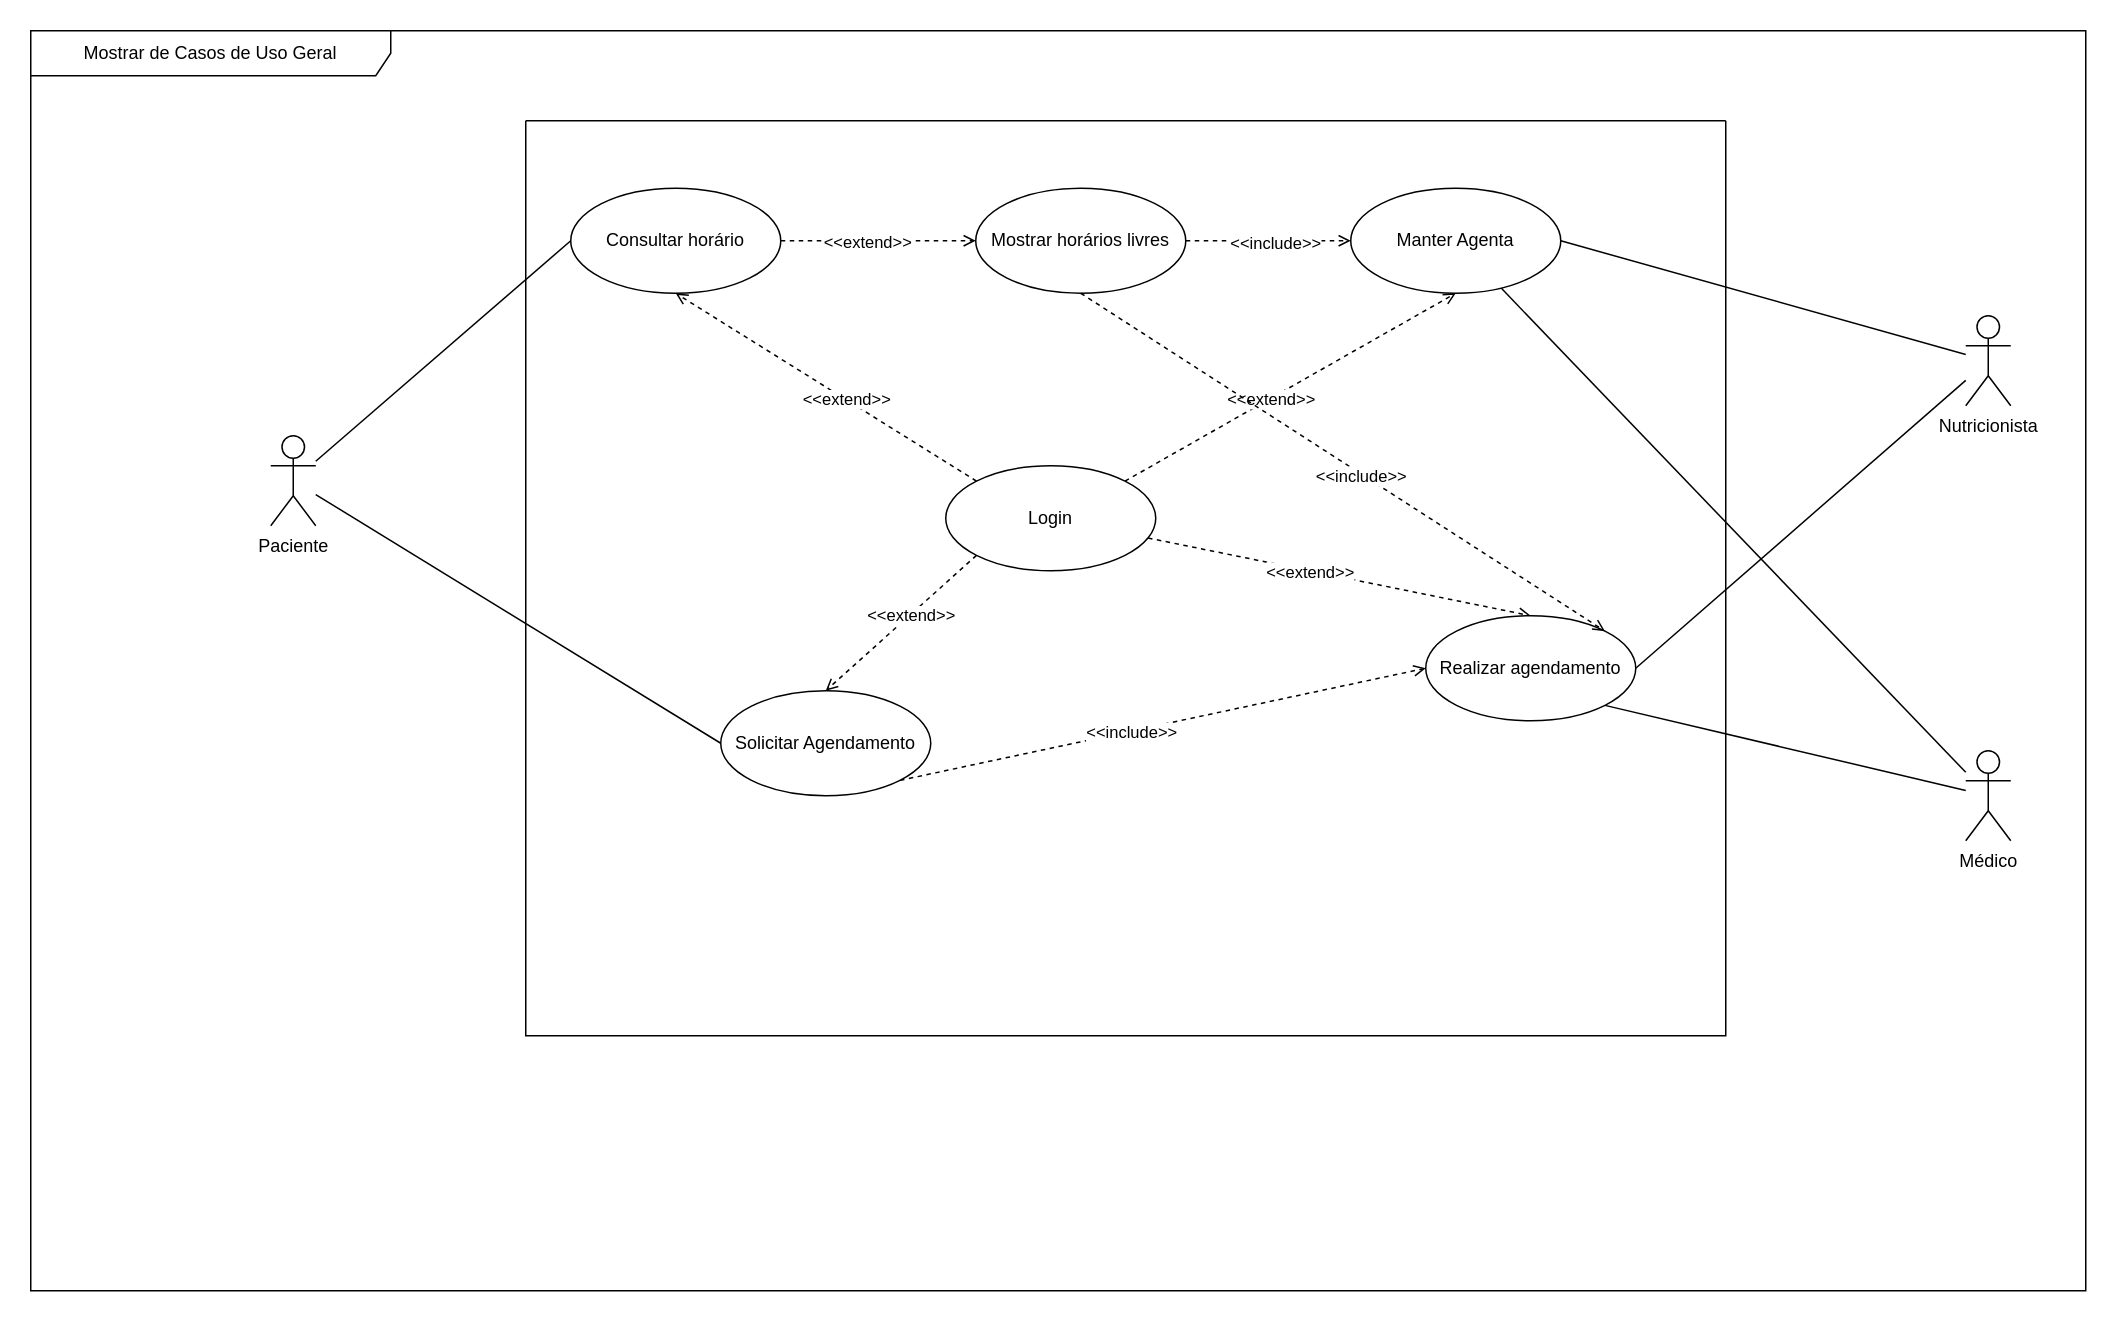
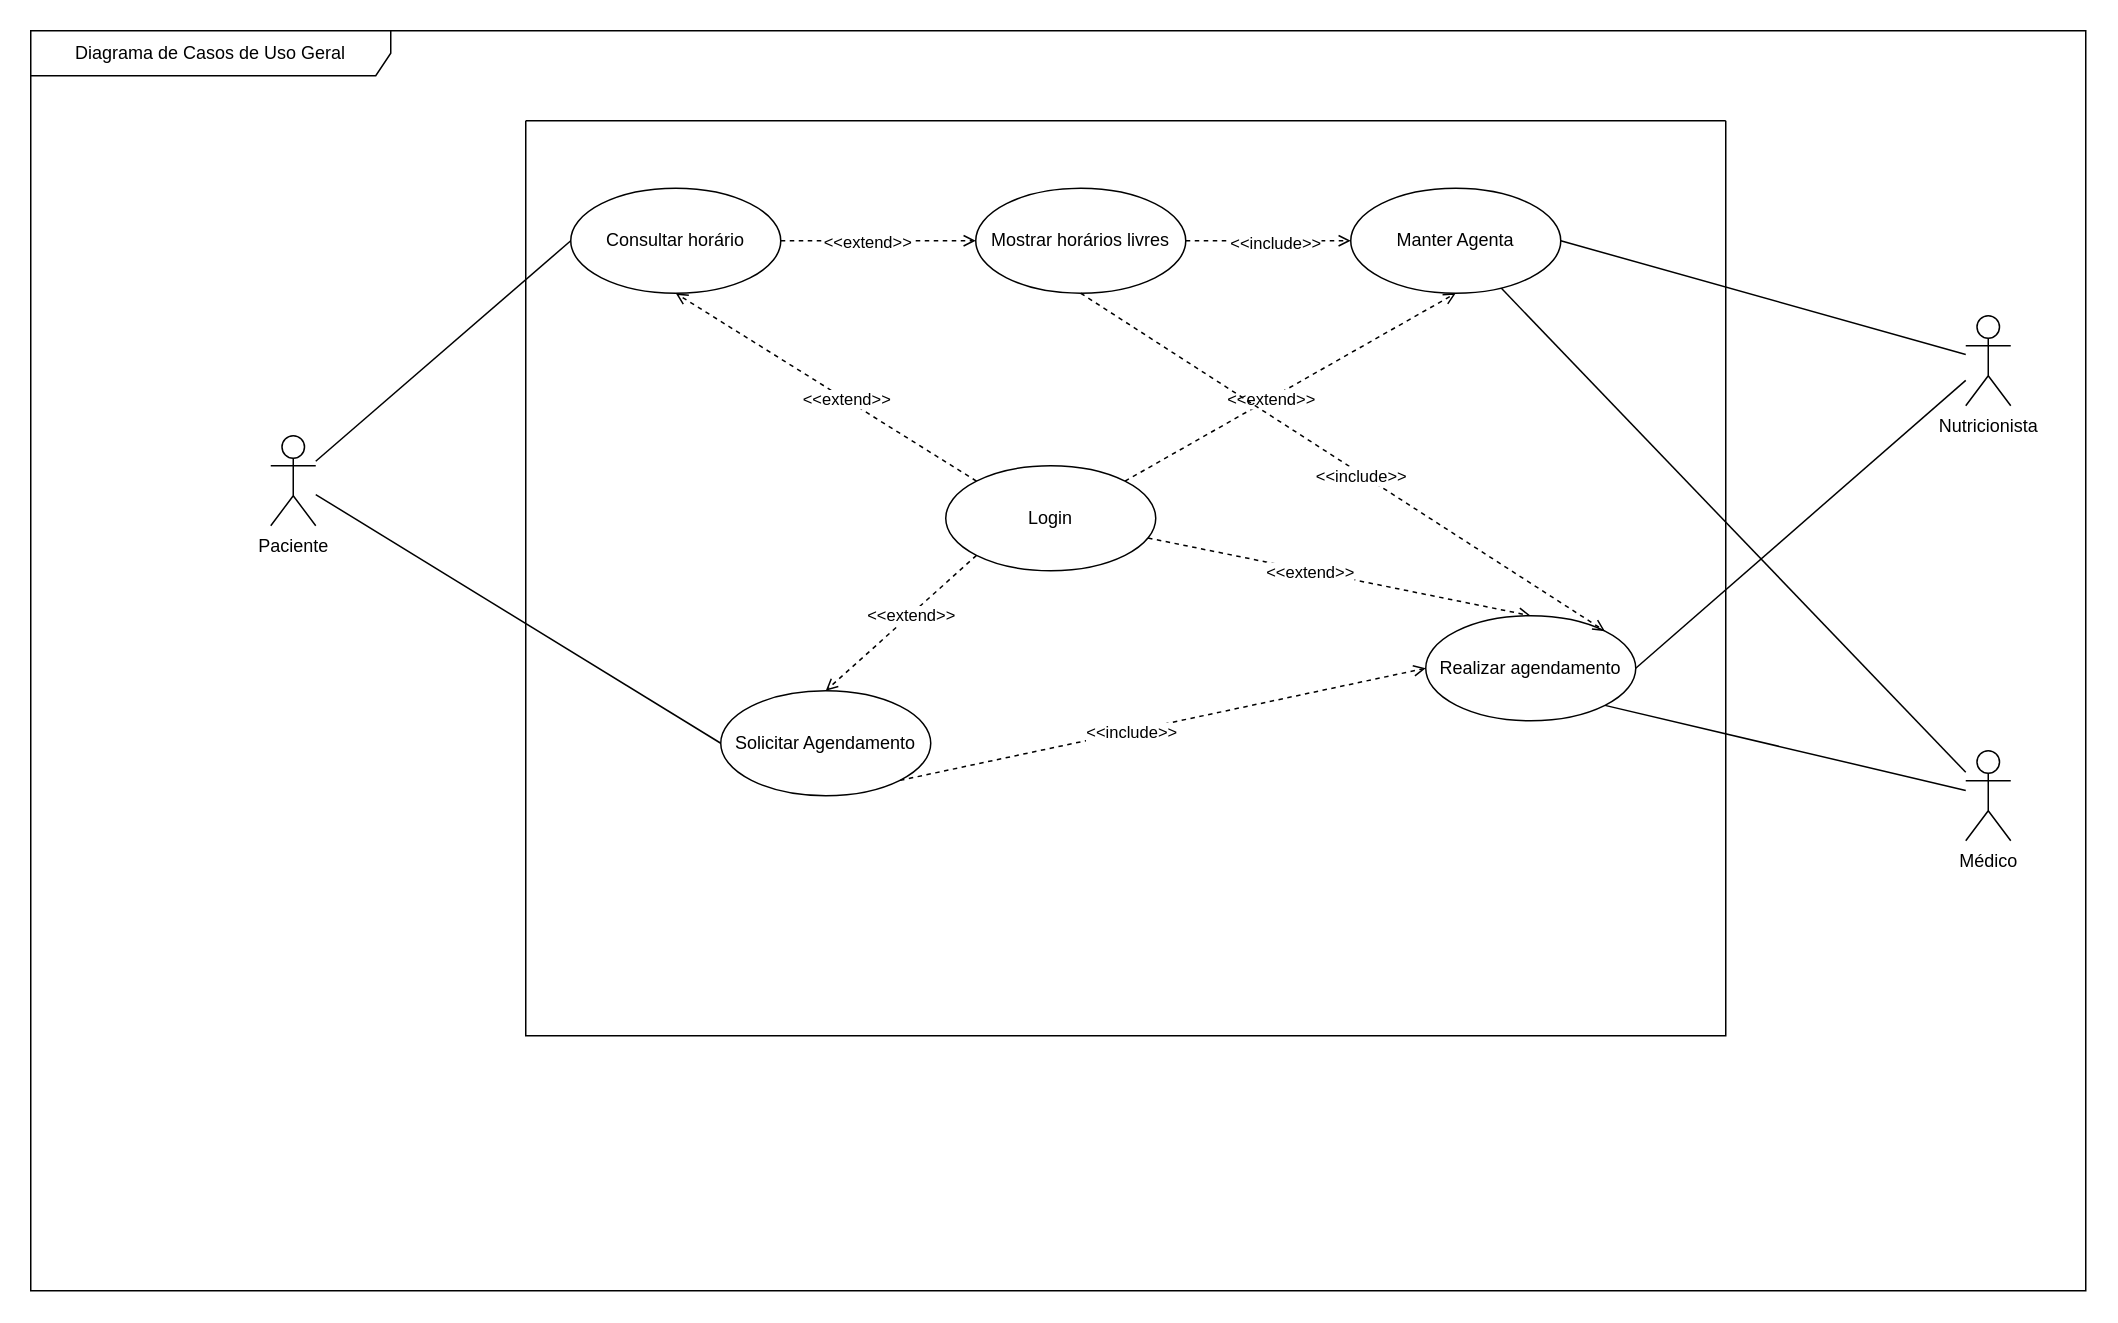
node "Mostrar de Casos de Uso Geral": label "Mostrar de Casos de Uso Geral" -> "Diagrama de Casos de Uso Geral"
